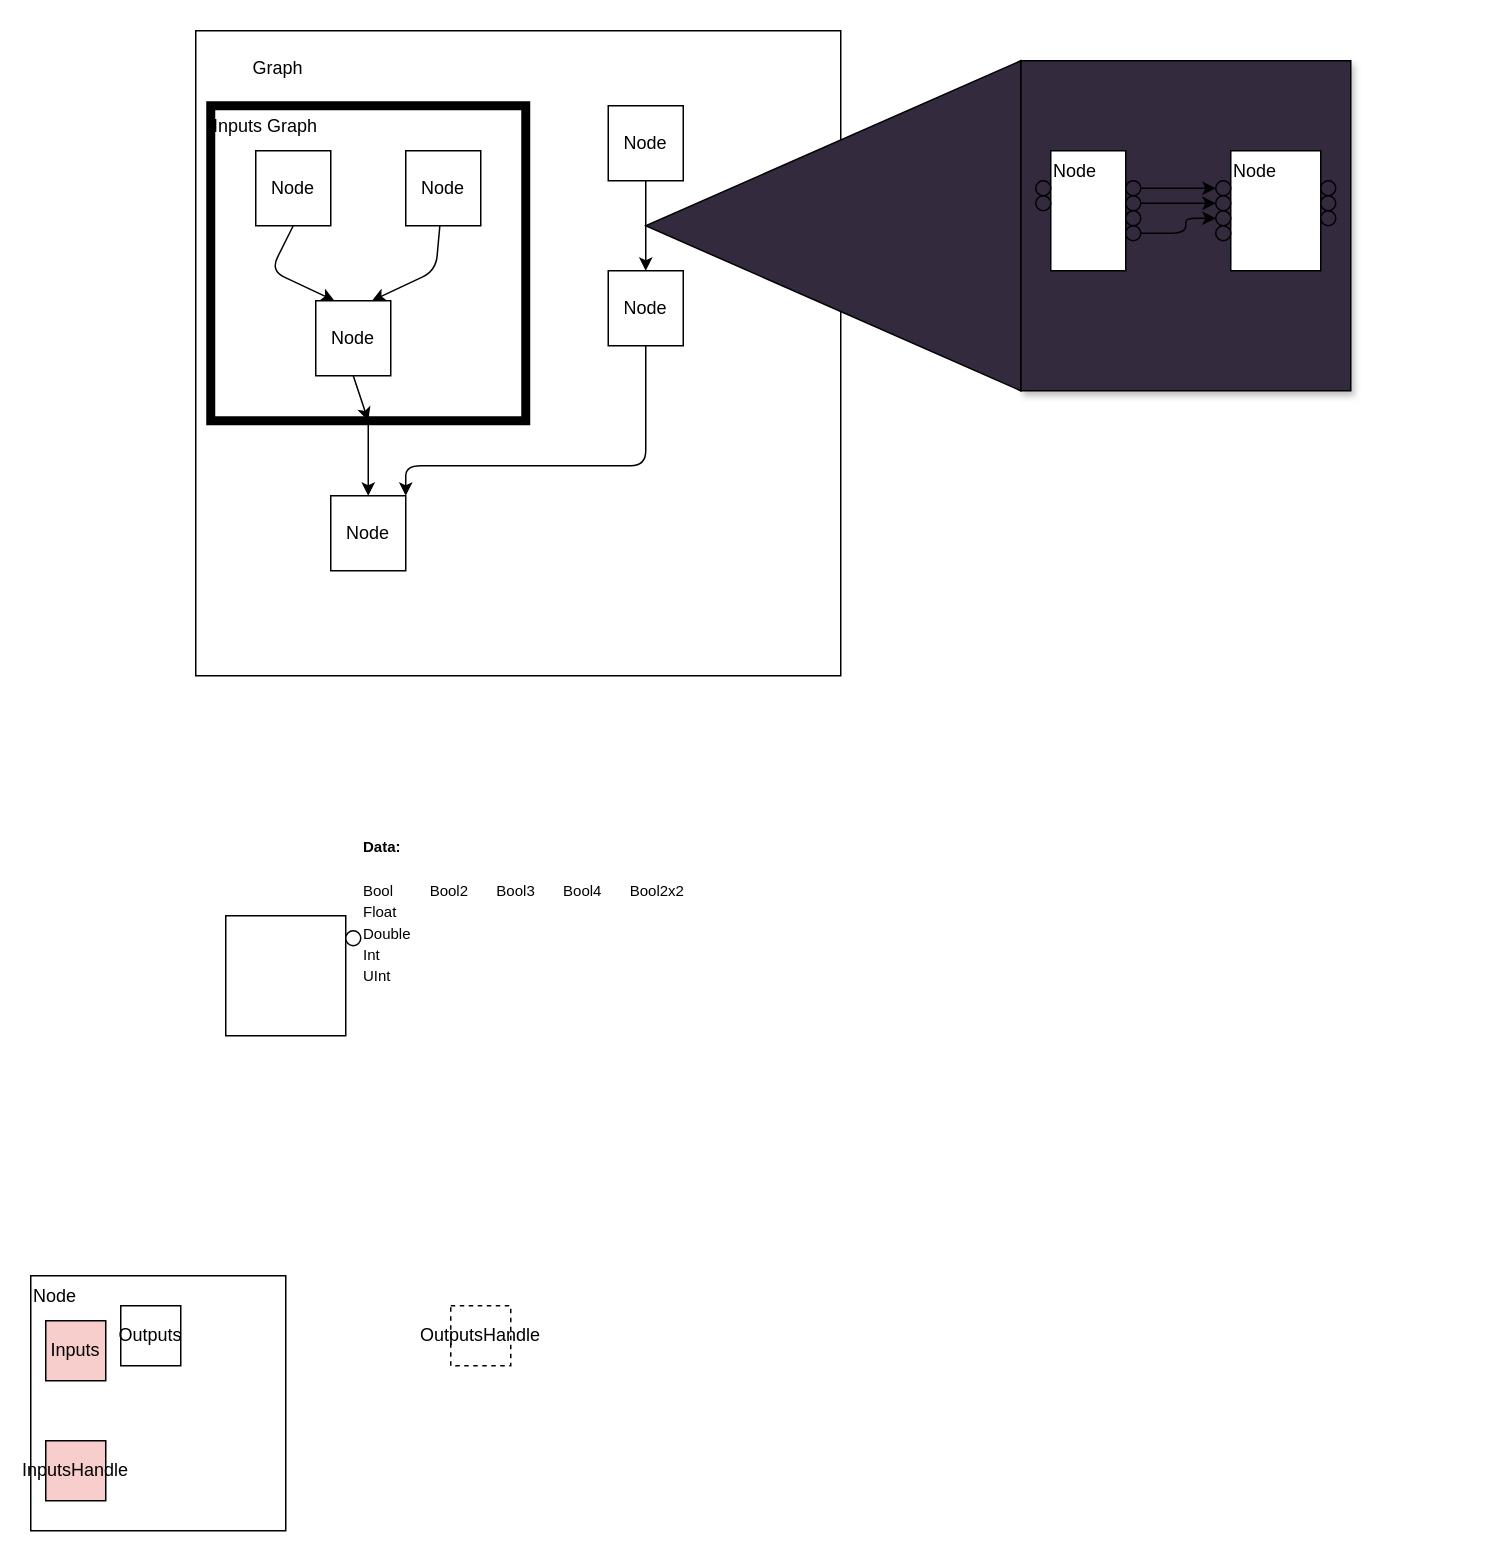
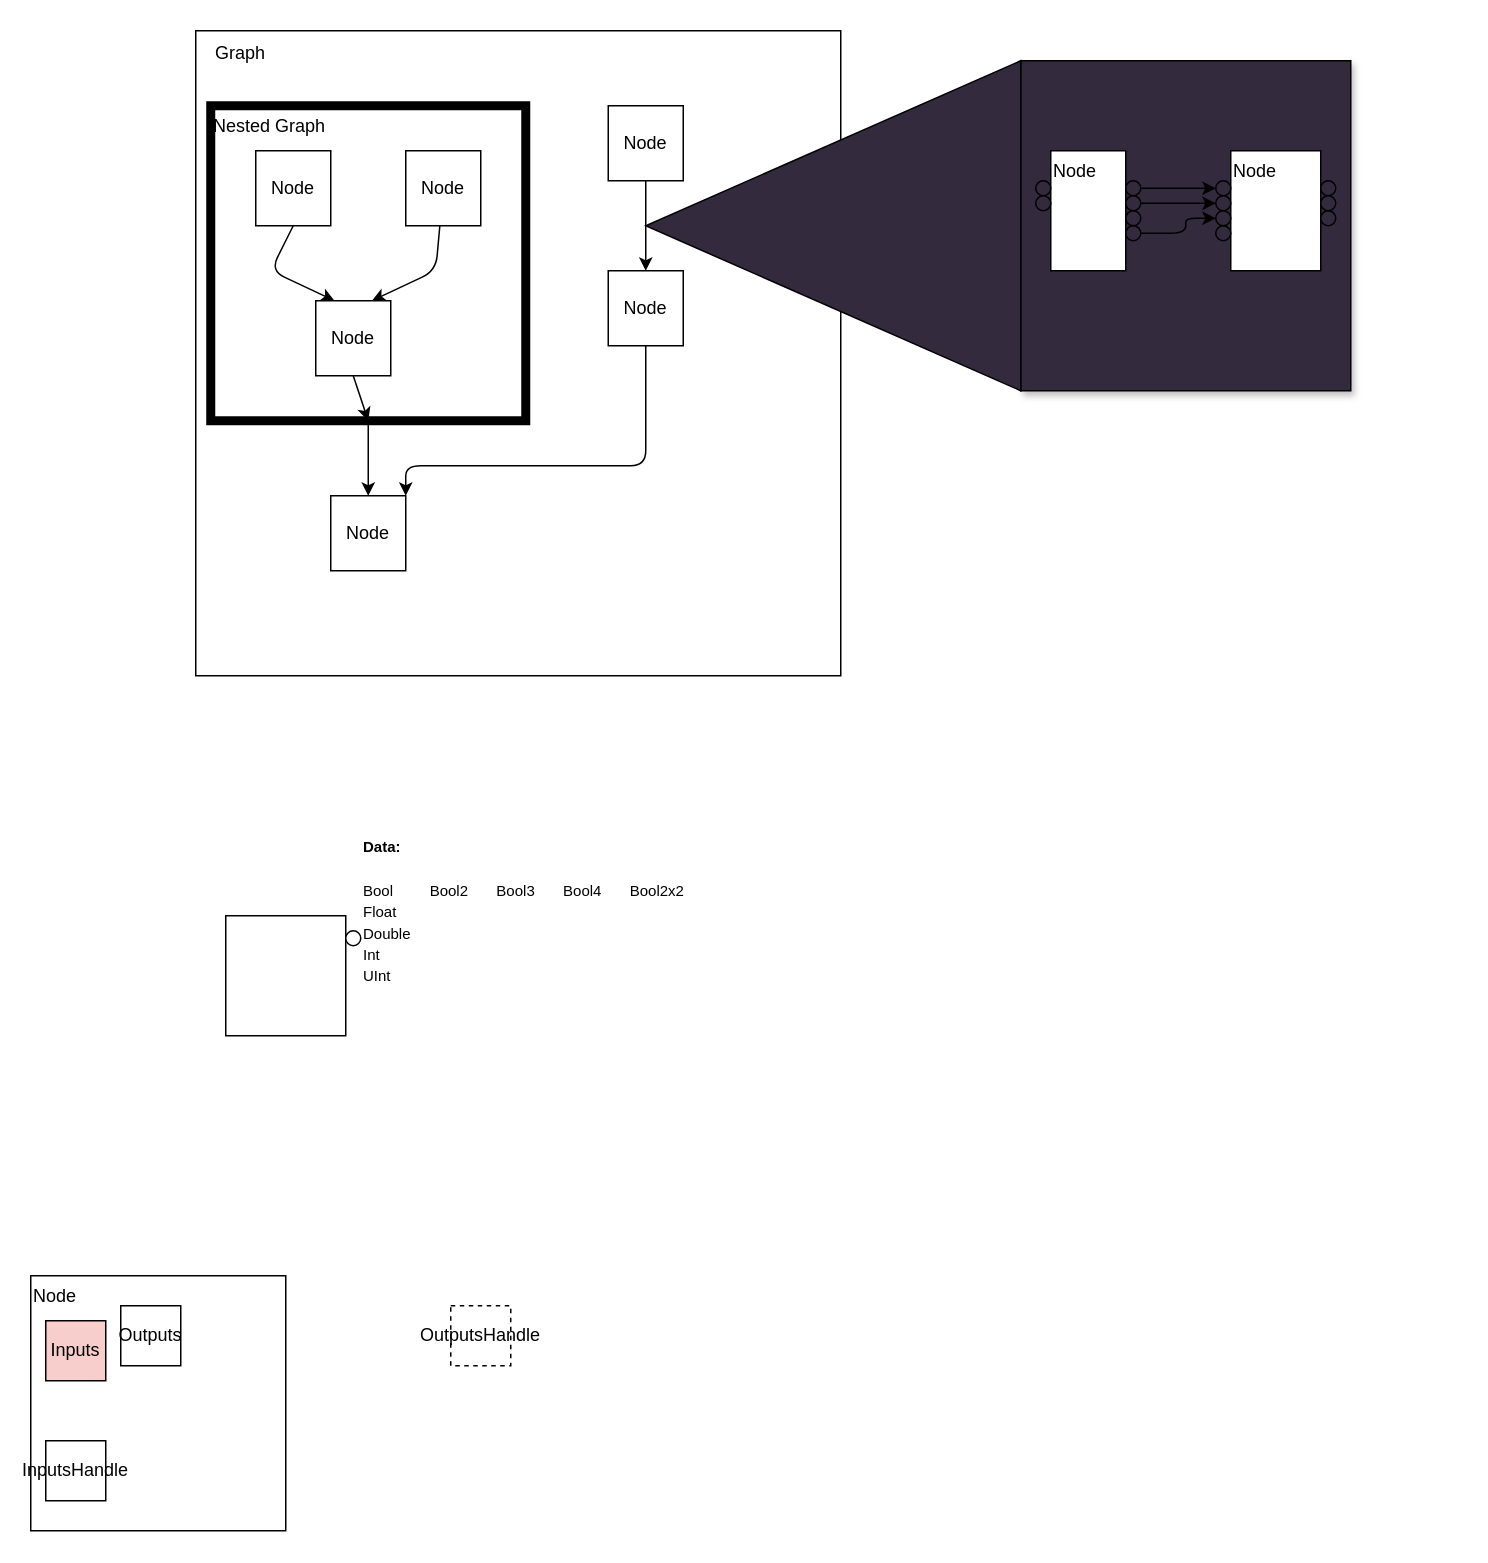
node "Graph": moved (278, 68) -> (241, 53)
node "Inputs Graph": label "Inputs Graph" -> "Nested Graph"
node "InputsHandle": fillcolor #f8cecc -> #ffffff
